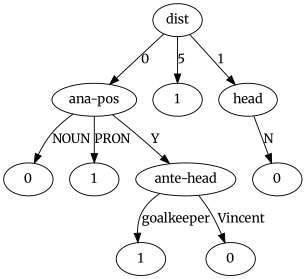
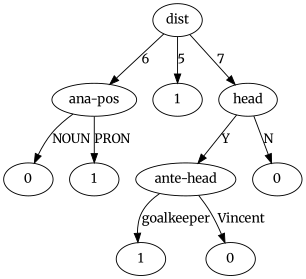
edge "dist" -> "ana-pos": label "0" -> "6"
edge "dist" -> "head": label "1" -> "7"
edge "ana-pos" -> "ante-head": now "head" -> "ante-head"
